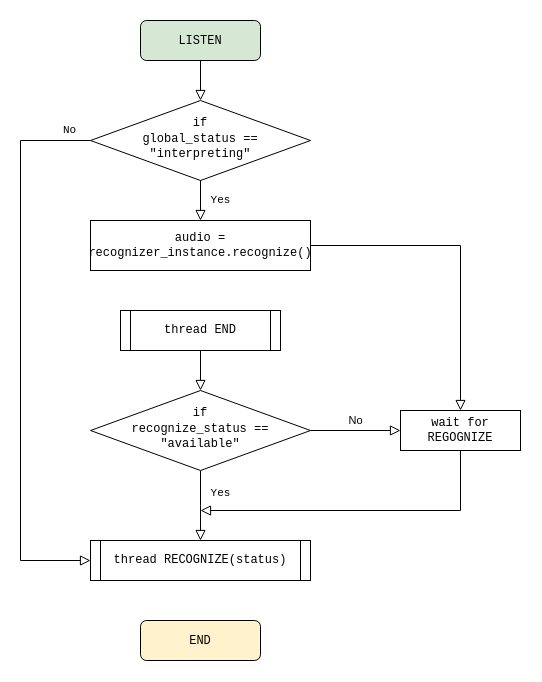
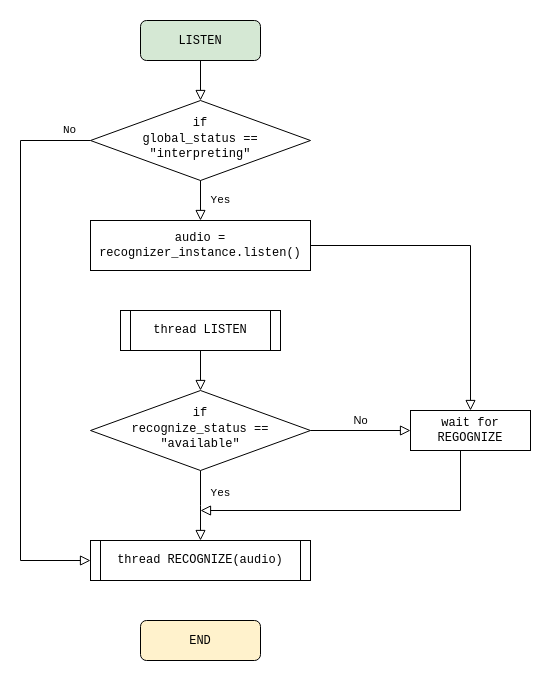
node "audio = recognizer_instance.recognize()": label "audio = recognizer_instance.recognize()" -> "audio = recognizer_instance.listen()"
node "thread END": label "thread END" -> "thread LISTEN"
node "wait for REGOGNIZE": moved (461, 431) -> (471, 431)
node "thread RECOGNIZE(status)": label "thread RECOGNIZE(status)" -> "thread RECOGNIZE(audio)"
